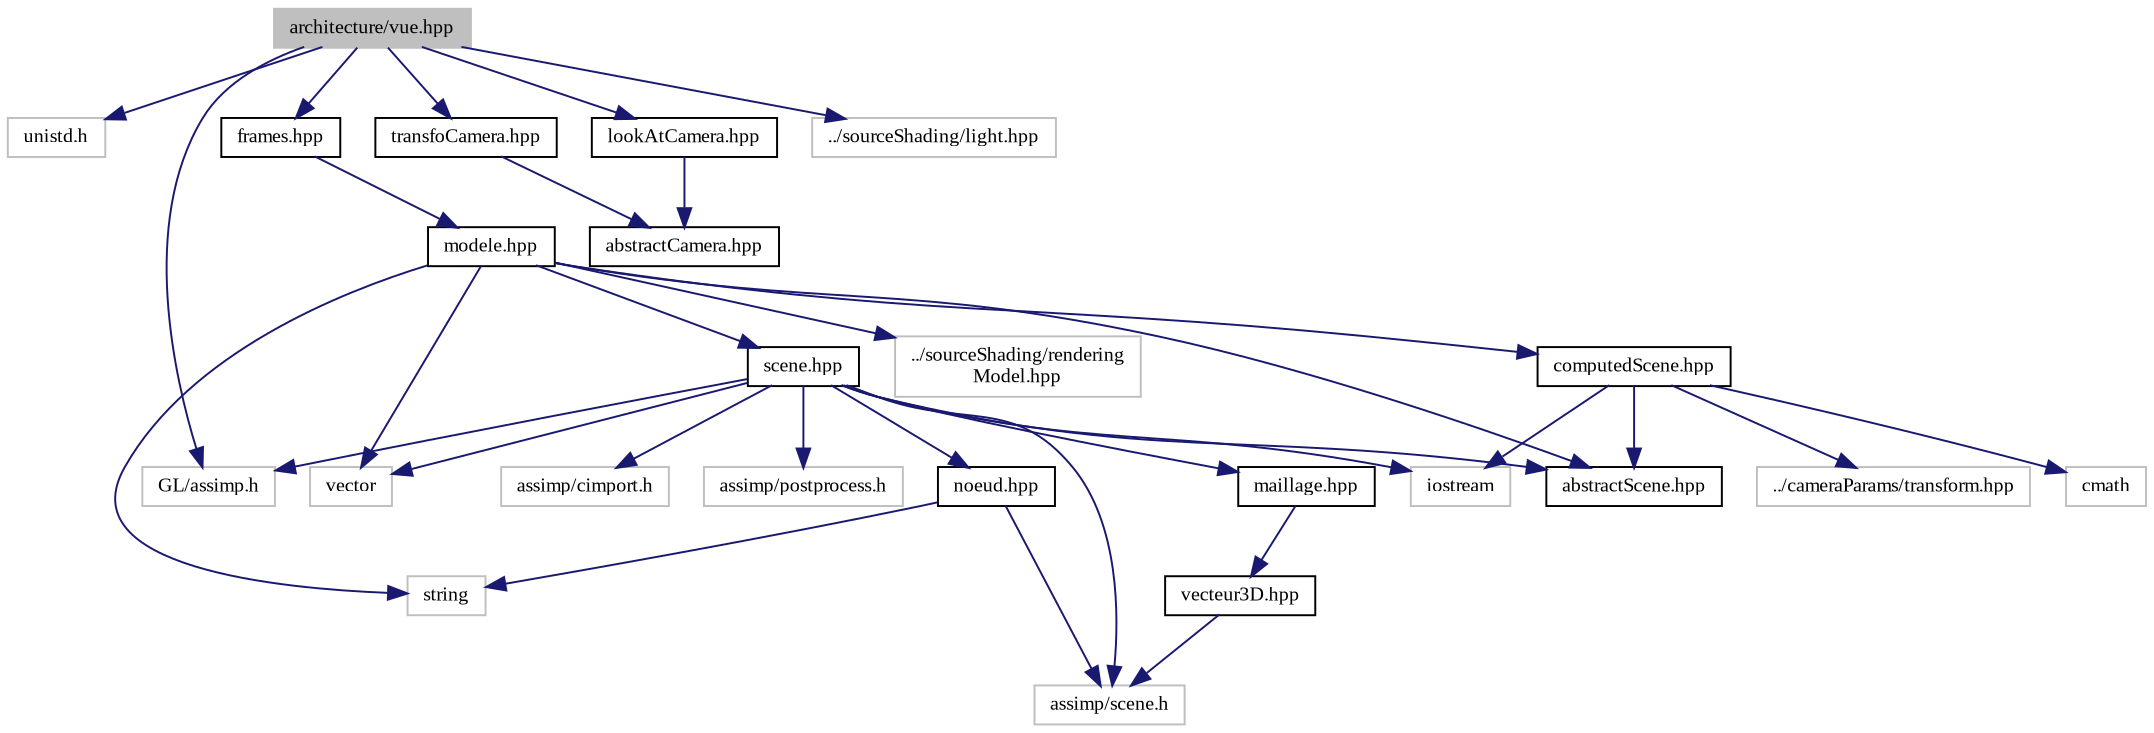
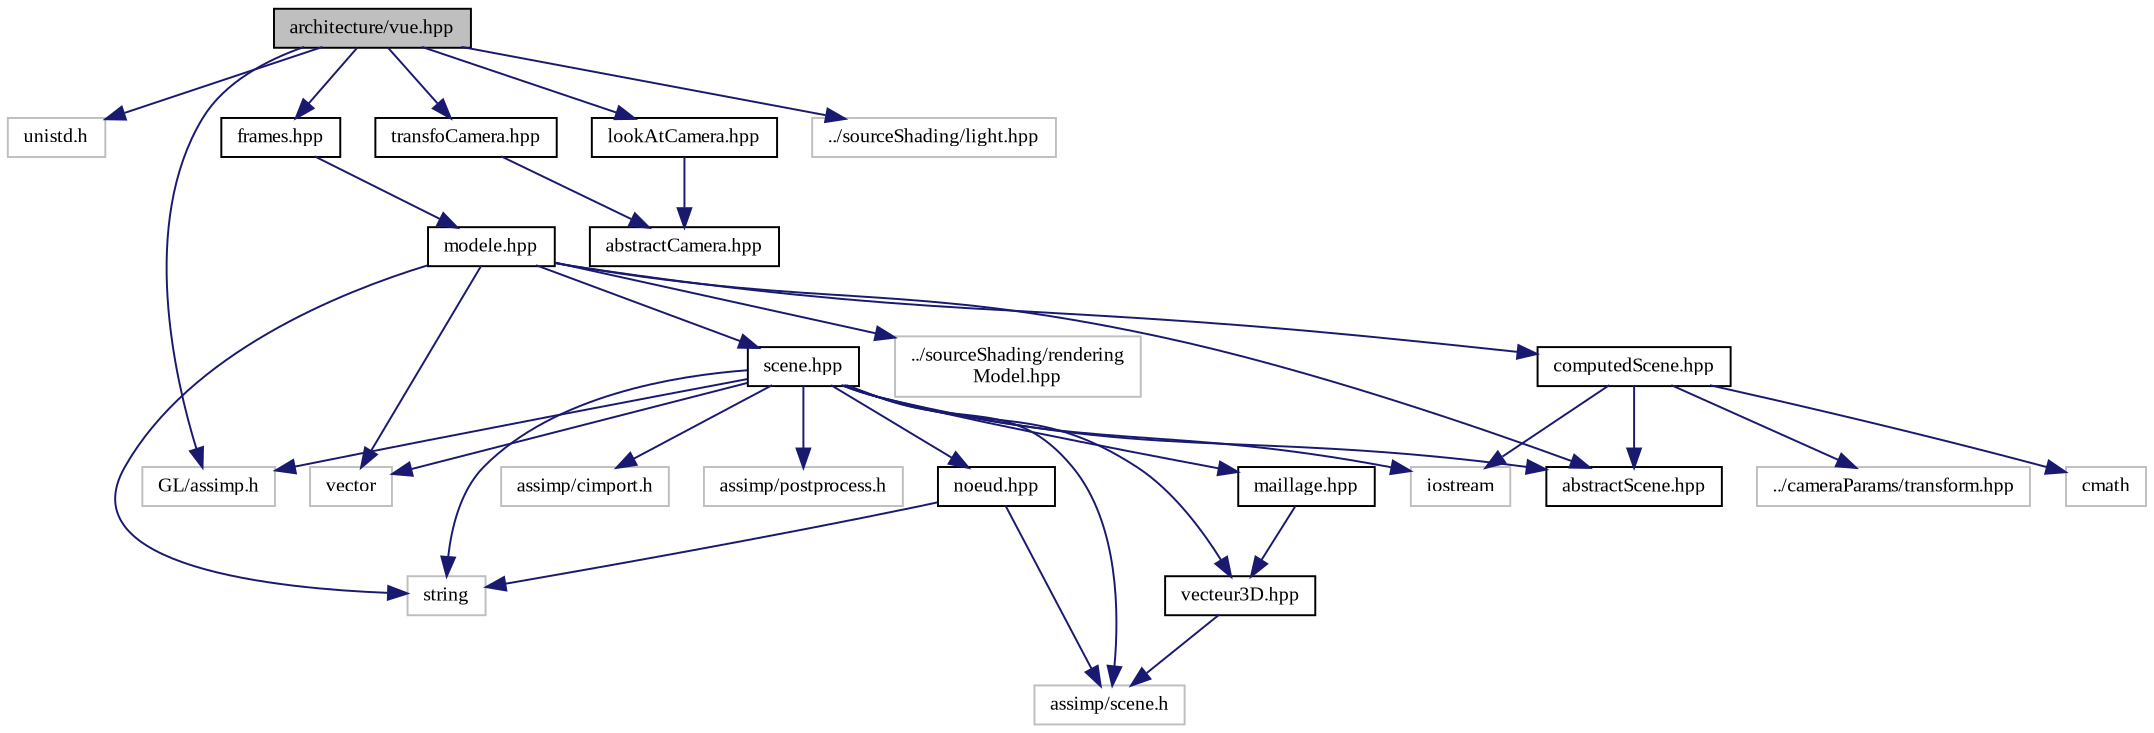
node "architecture/vue.hpp": color grey75 -> black
edge "scene.hpp" -> "string": added
edge "scene.hpp" -> "vecteur3D.hpp": added
